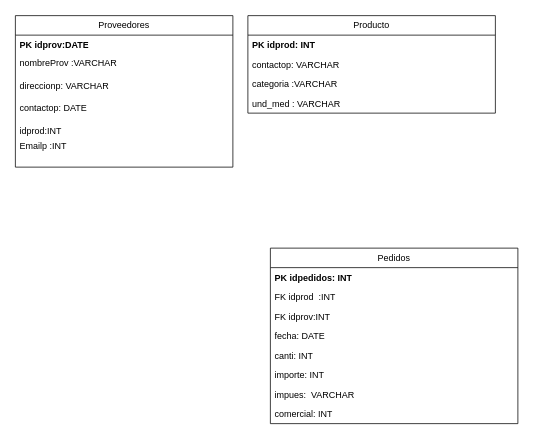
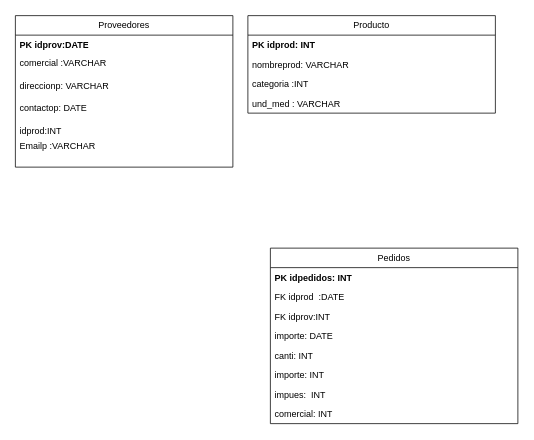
node "nombreProv :VARCHAR": label "nombreProv :VARCHAR" -> "comercial :VARCHAR"
node "contactop: VARCHAR": label "contactop: VARCHAR" -> "nombreprod: VARCHAR"
node "categoria :VARCHAR": label "categoria :VARCHAR" -> "categoria :INT"
node "Emailp :INT": label "Emailp :INT" -> "Emailp :VARCHAR"
node "FK idprod :INT": label "FK idprod :INT" -> "FK idprod :DATE"
node "fecha: DATE": label "fecha: DATE" -> "importe: DATE"
node "impues: VARCHAR": label "impues: VARCHAR" -> "impues: INT"
